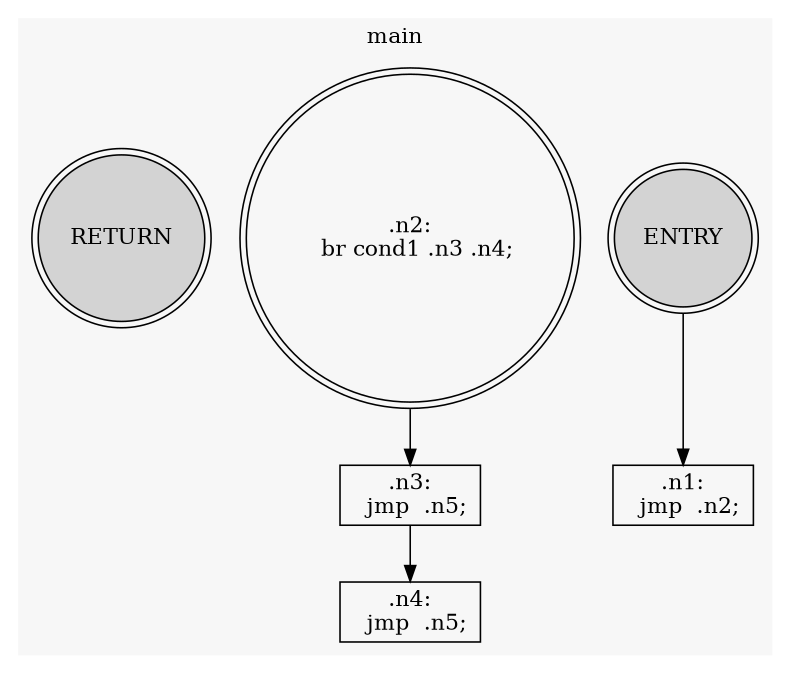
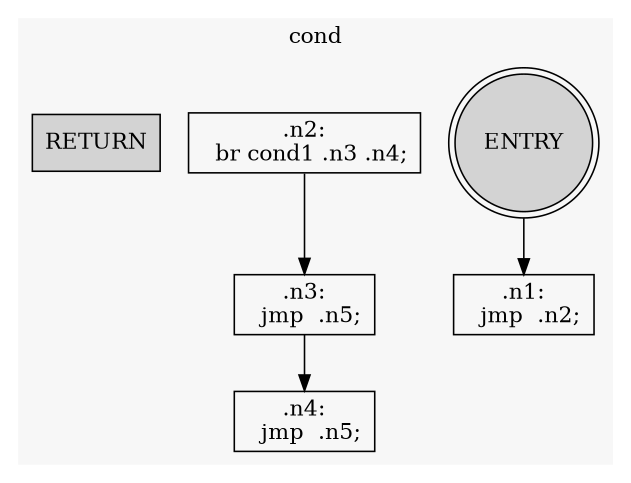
cluster "main": label "main" -> "cond"
node "RETURN": shape doublecircle -> box
node ".n2: br cond1 .n3 .n4;": shape doublecircle -> box
